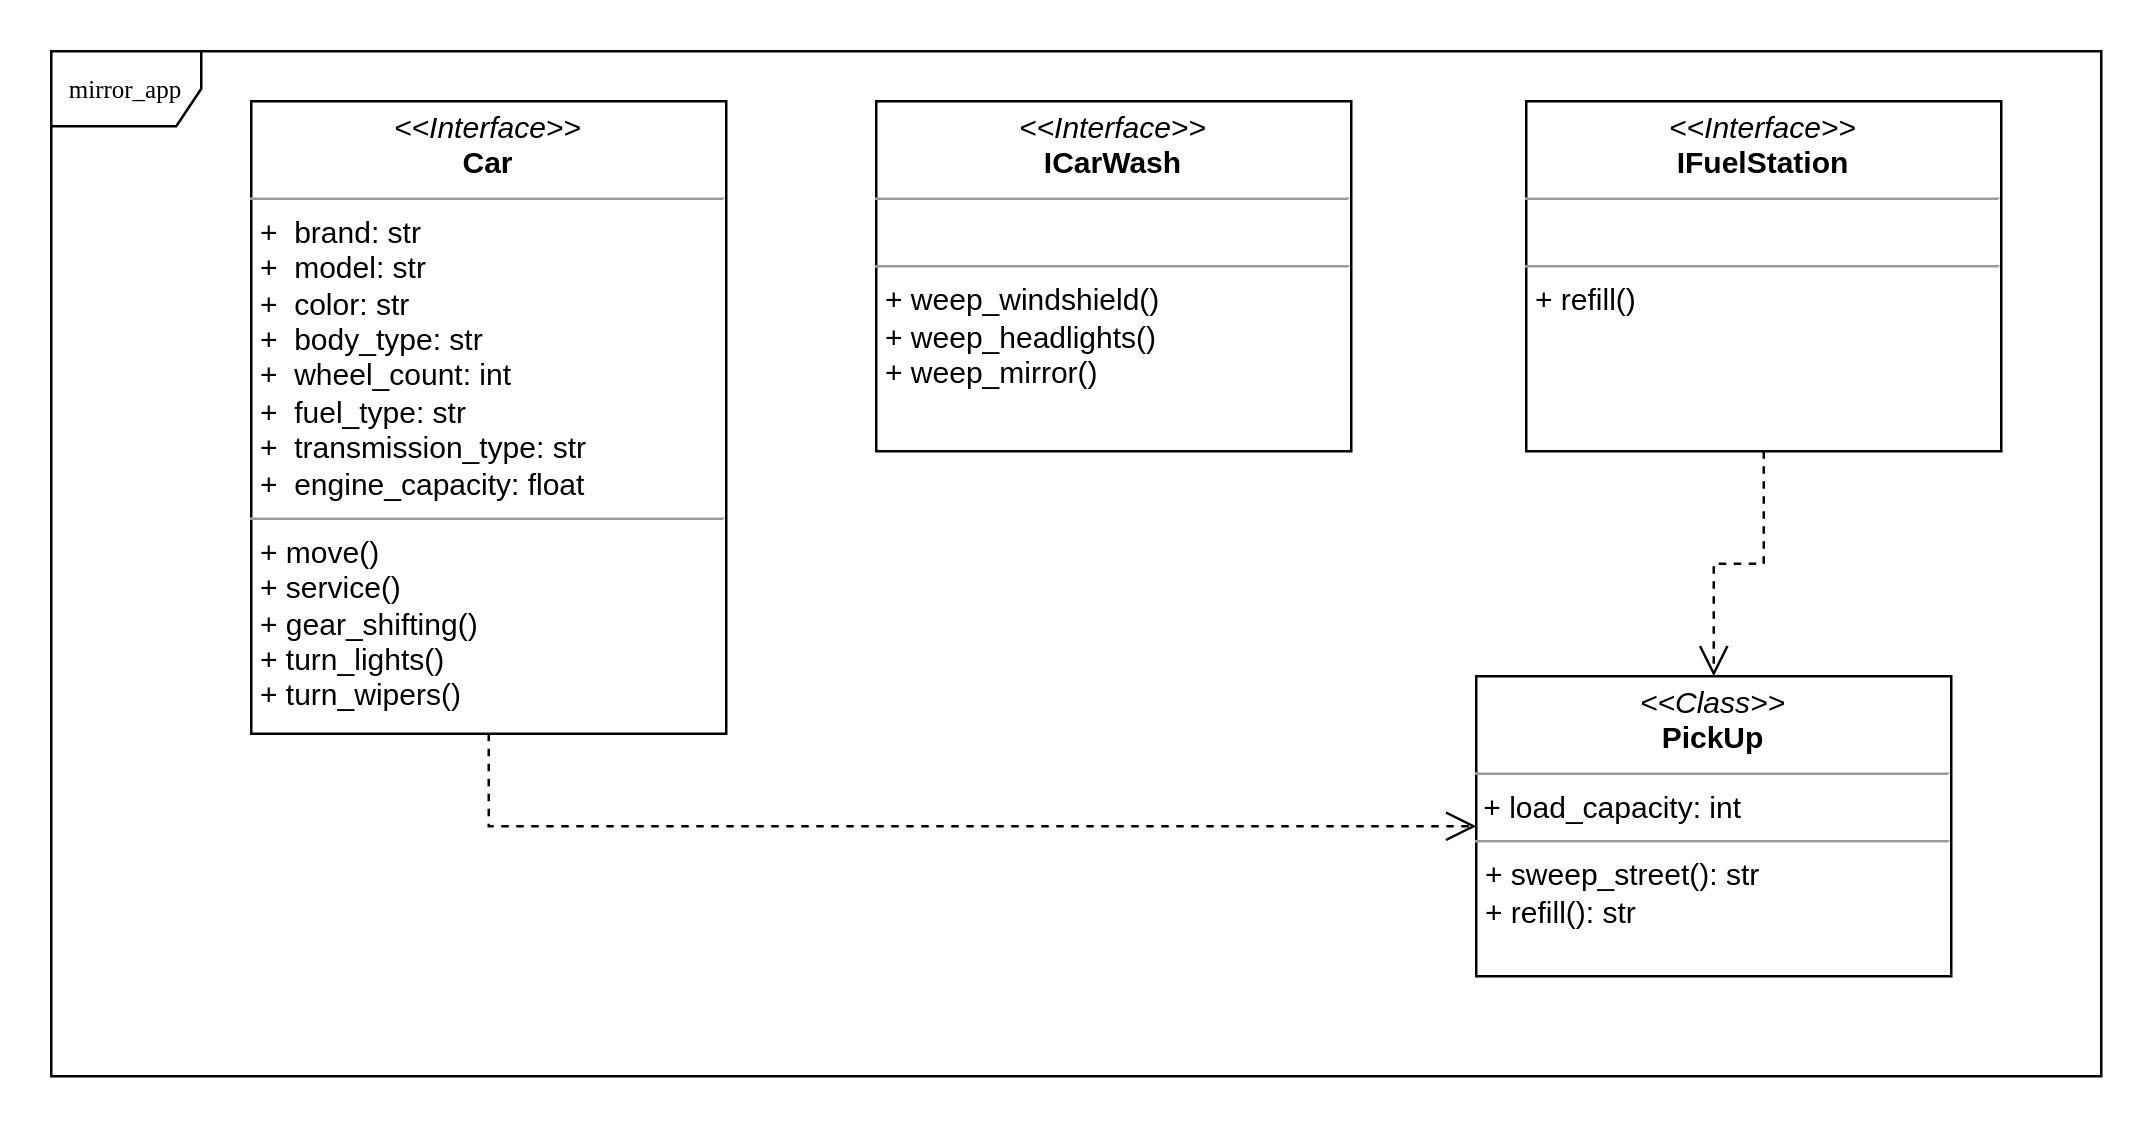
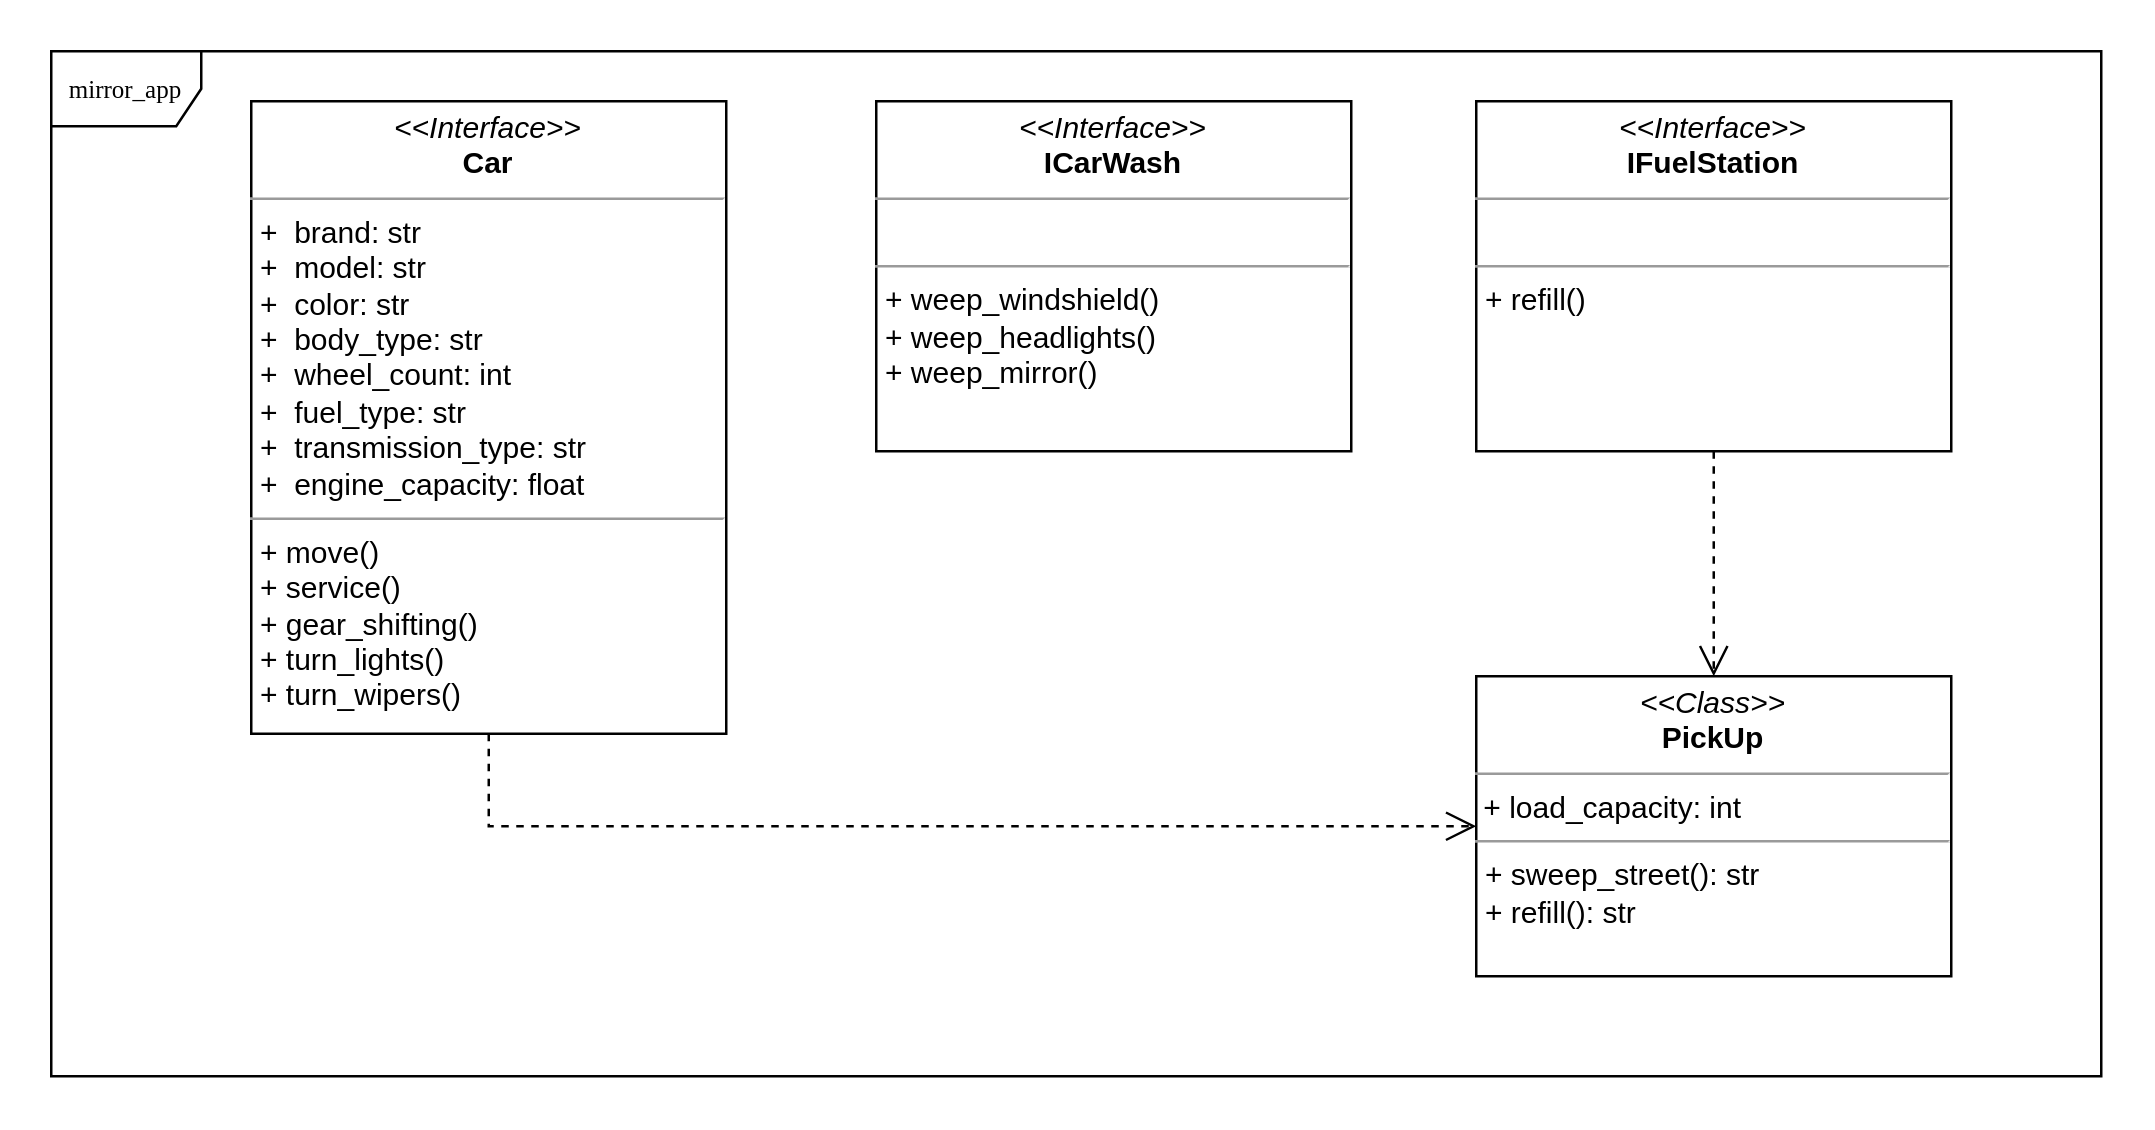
node "<<Interface>> IFuelStation + refill()": moved (1764, 276) -> (1714, 276)
